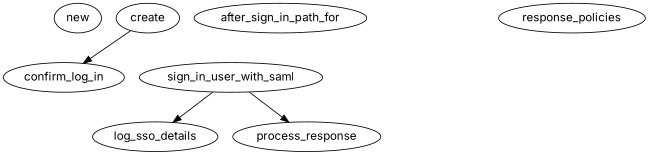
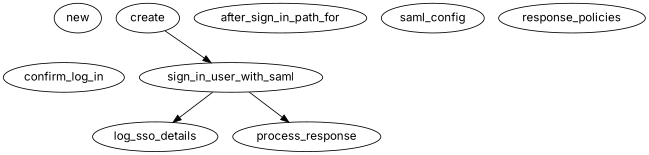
node "saml_config": added
edge "create" -> "confirm_log_in": now "create" -> "sign_in_user_with_saml"
